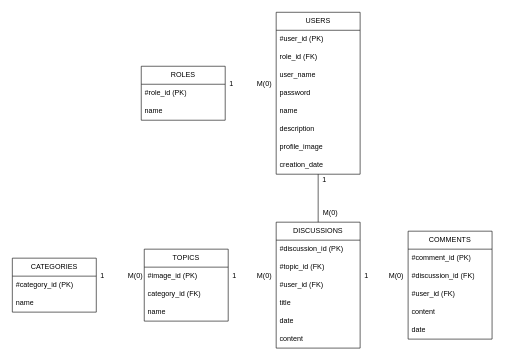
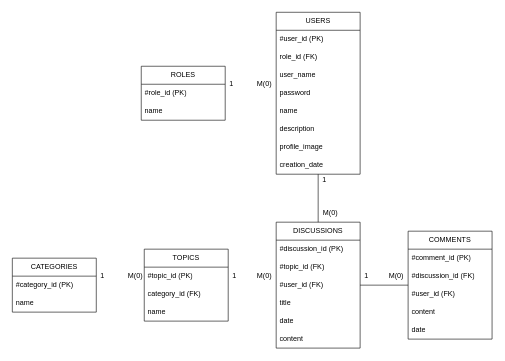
node "#image_id (PK)": label "#image_id (PK)" -> "#topic_id (PK)"
edge "DISCUSSIONS" -- "COMMENTS": added
